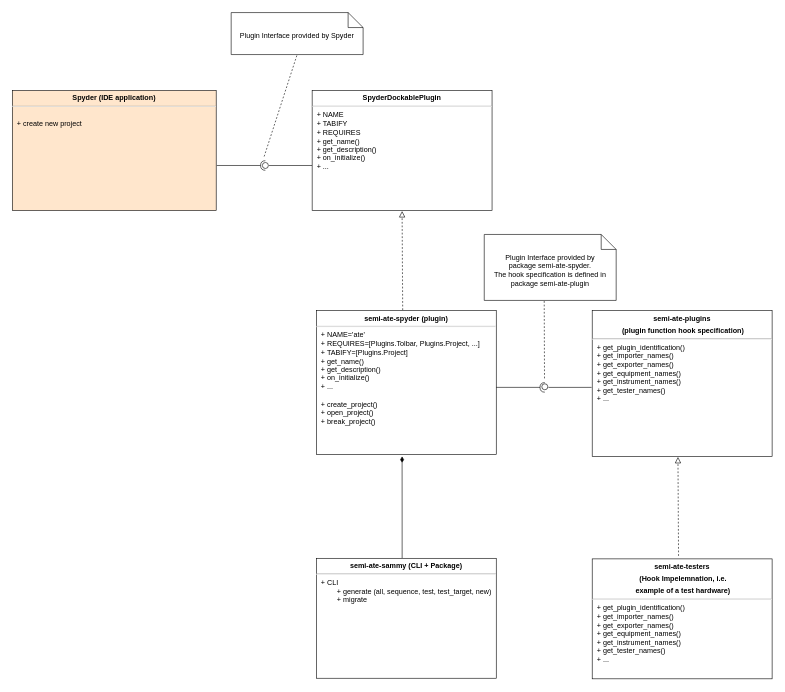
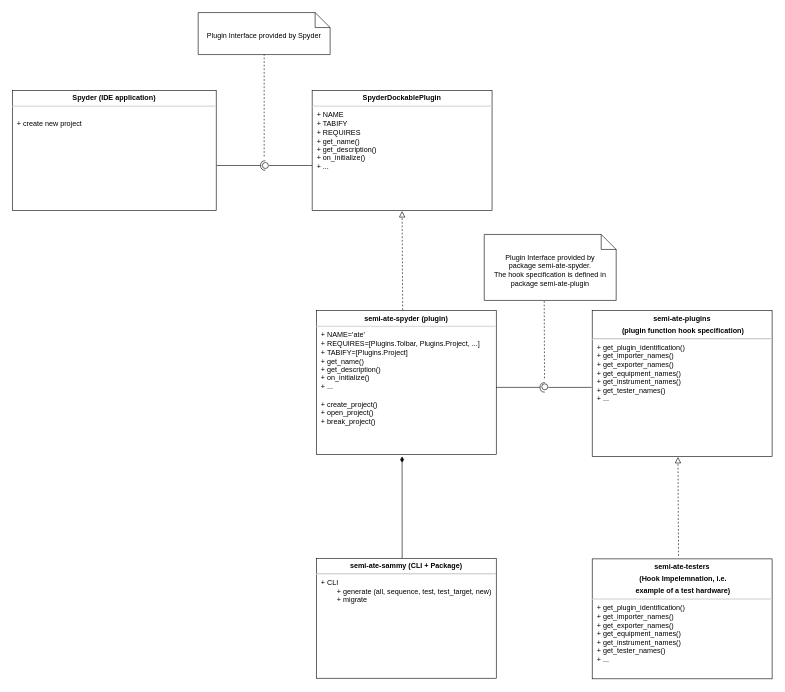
node "Plugin Interface provided by Spyder": moved (297, 33) -> (264, 33)
node "Spyder (IDE application) + create new project": fillcolor #ffe6cc -> #ffffff
